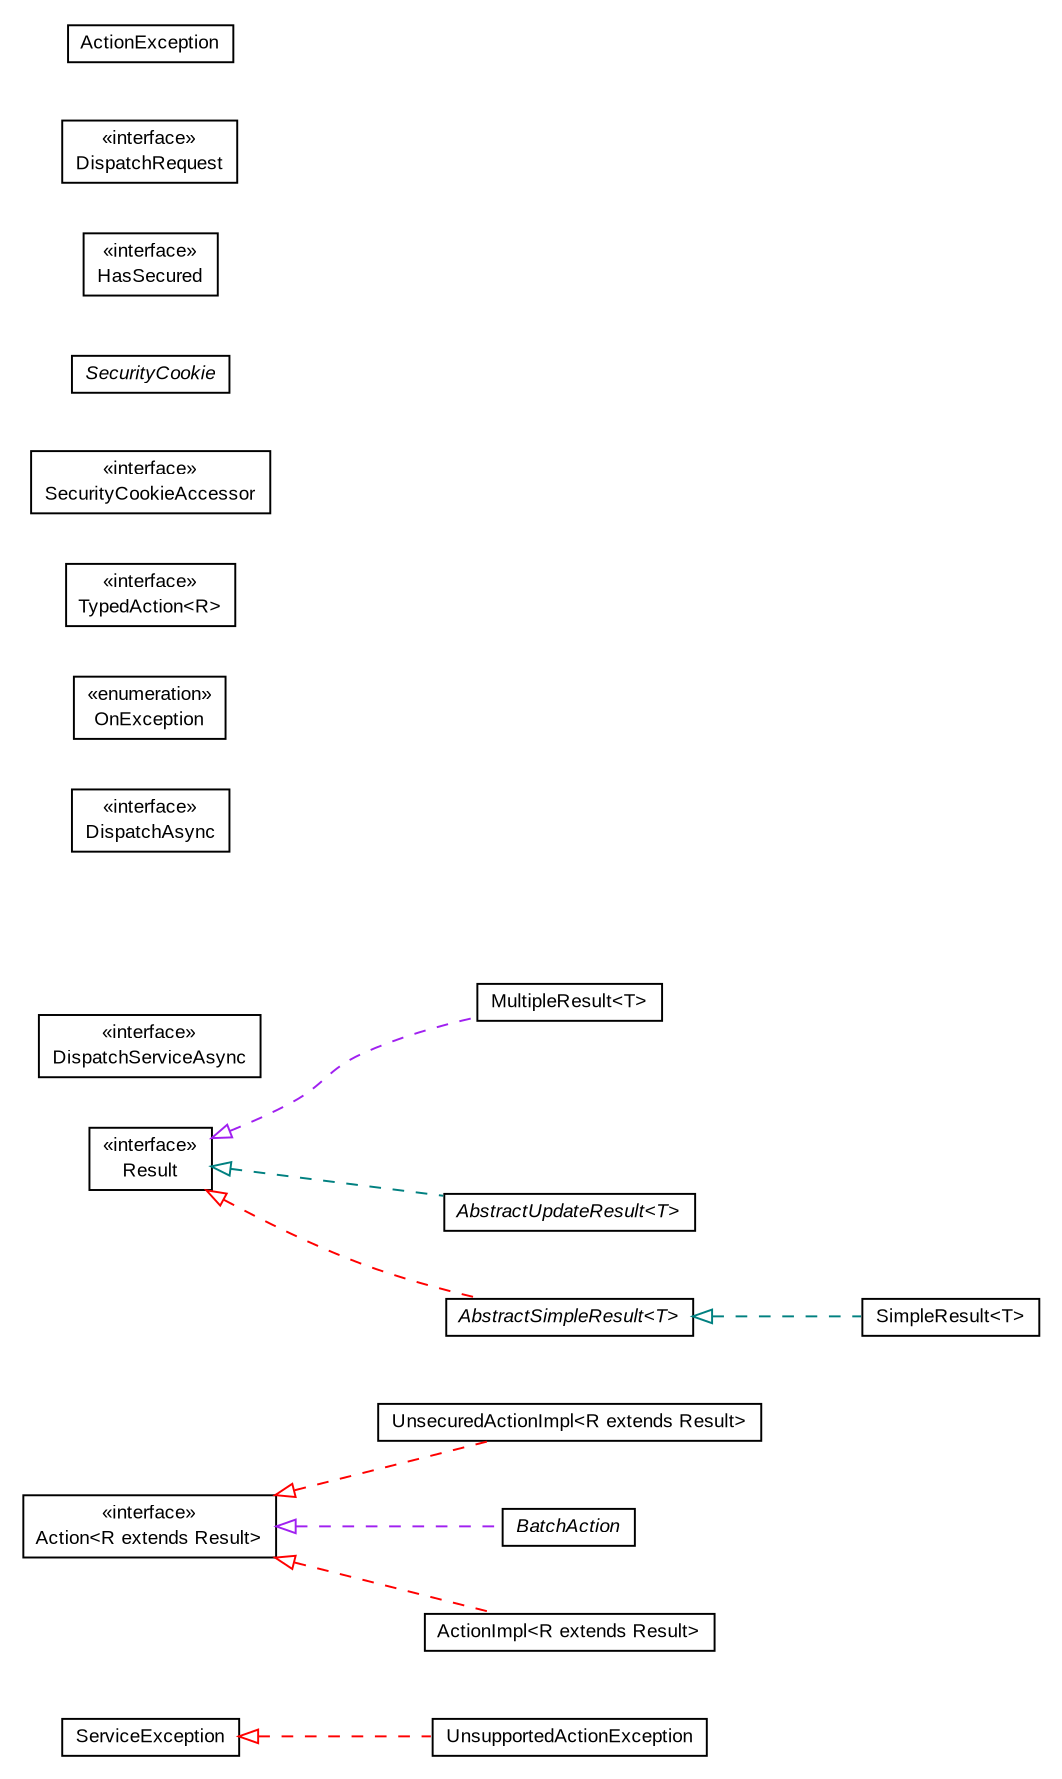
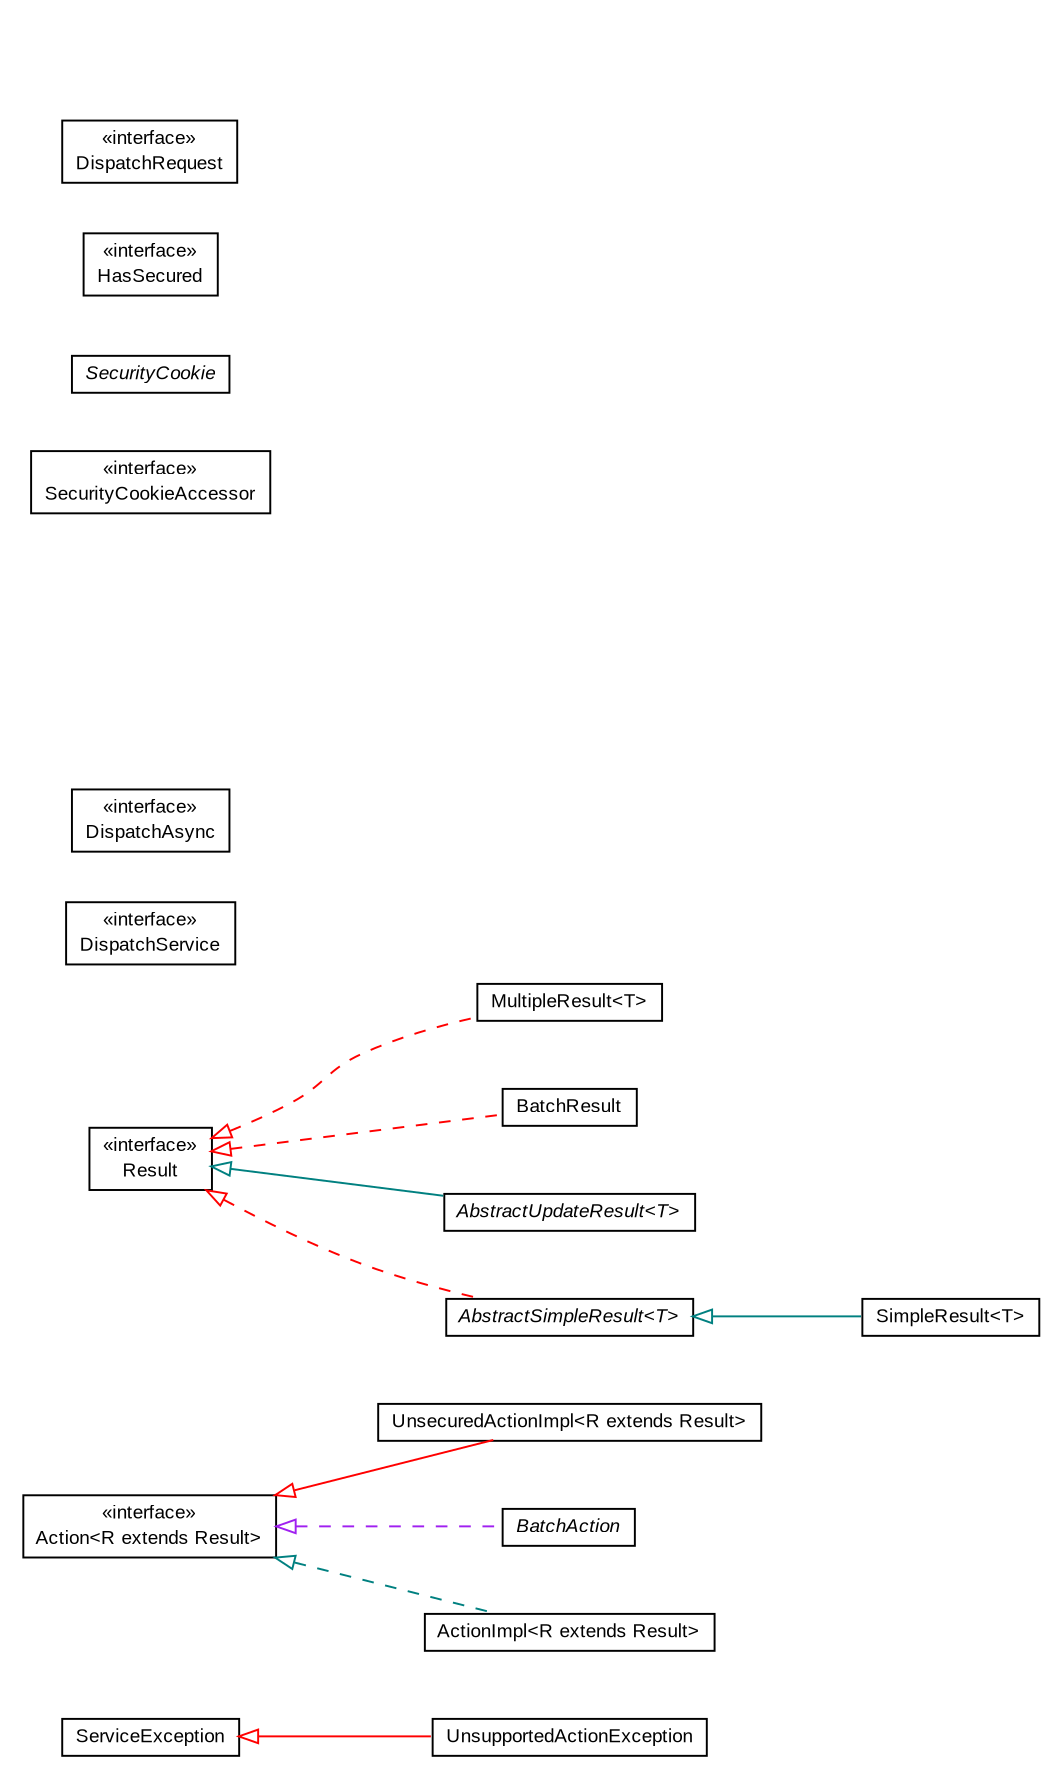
node "ActionException": removed
node "TypedAction<R>": removed
node "OnException": removed
node "DispatchService": added
node "DispatchServiceAsync": removed
edge "MultipleResult<T>" -> "Result": color purple -> red
node "BatchResult": added
edge "AbstractUpdateResult<T>" -> "Result": style dashed -> solid
edge "SimpleResult<T>" -> "AbstractSimpleResult<T>": style dashed -> solid
edge "UnsecuredActionImpl<R extends Result>" -> "Action<R extends Result>": style dashed -> solid
edge "ActionImpl<R extends Result>" -> "Action<R extends Result>": color red -> teal
edge "UnsupportedActionException" -> "ServiceException": style dashed -> solid
